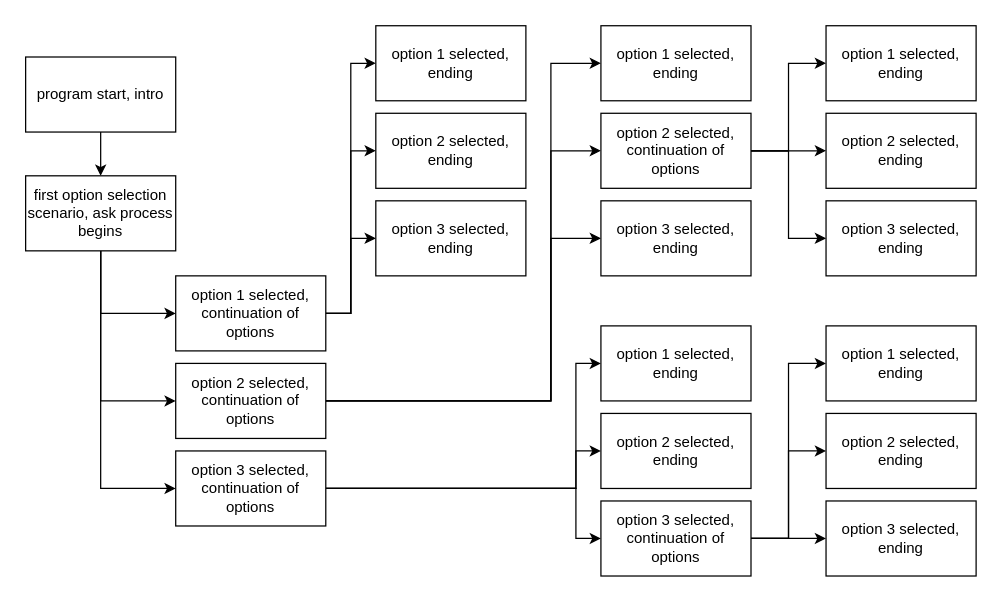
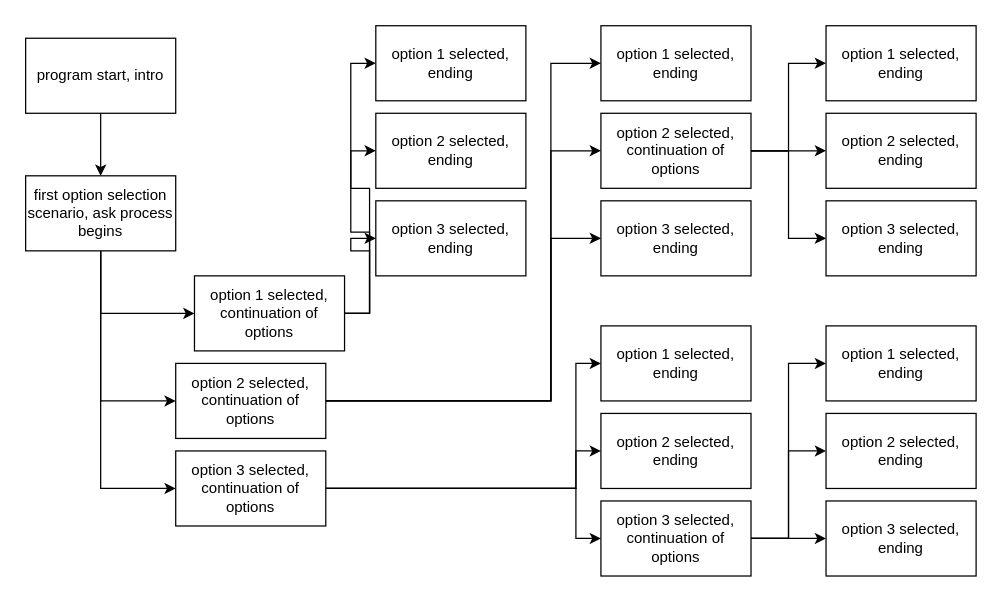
node "program start, intro": moved (101, 94) -> (101, 76)
node "option 1 selected, continuation of options": moved (251, 313) -> (269, 313)
